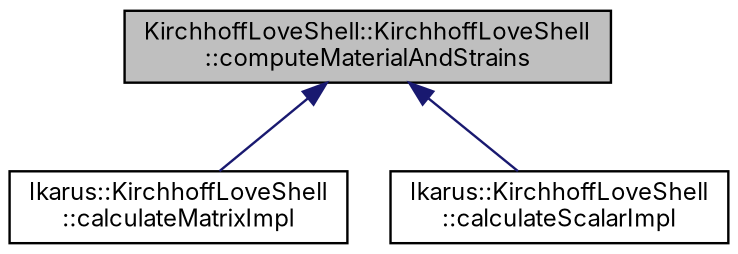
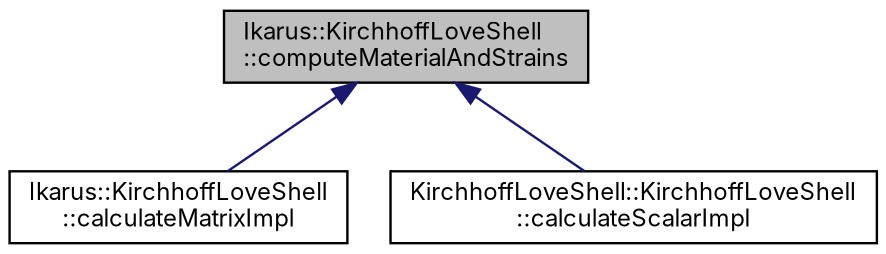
node "KirchhoffLoveShell::KirchhoffLoveShell ::computeMaterialAndStrains": label "KirchhoffLoveShell::KirchhoffLoveShell ::computeMaterialAndStrains" -> "Ikarus::KirchhoffLoveShell ::computeMaterialAndStrains"
node "Ikarus::KirchhoffLoveShell ::calculateScalarImpl": label "Ikarus::KirchhoffLoveShell ::calculateScalarImpl" -> "KirchhoffLoveShell::KirchhoffLoveShell ::calculateScalarImpl"
